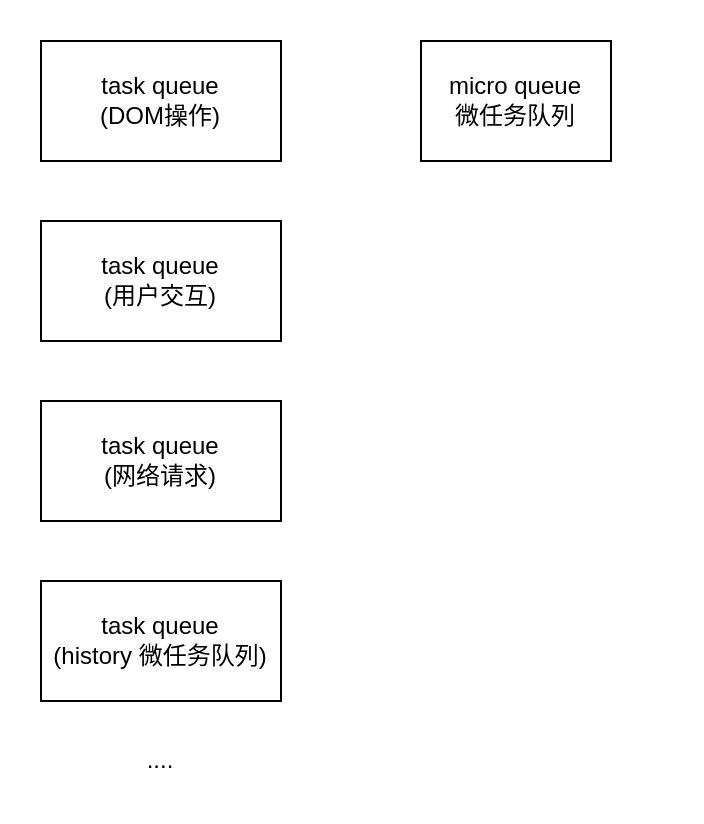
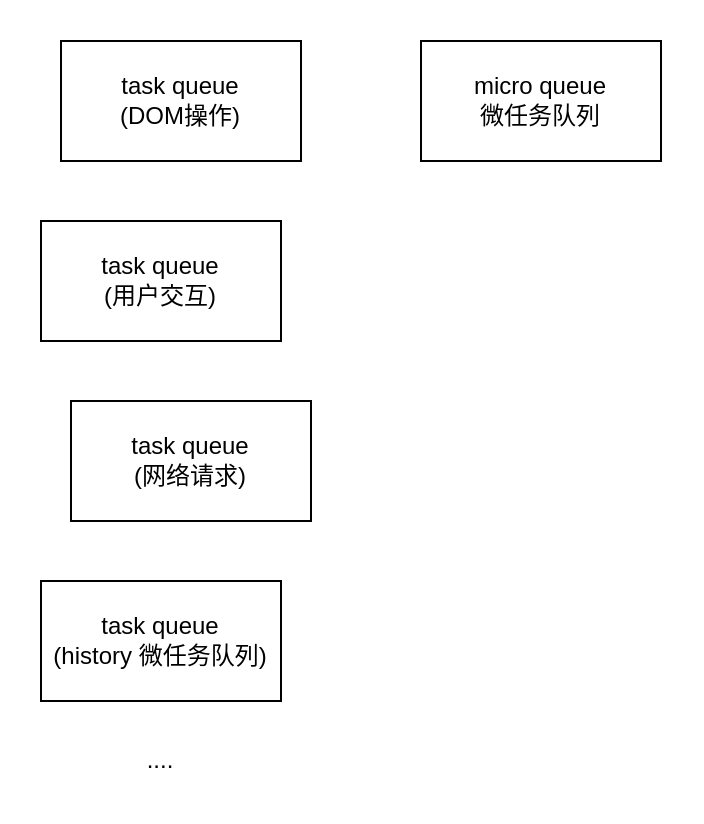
node "task queue (DOM操作)": moved (161, 101) -> (181, 101)
node "micro queue 微任务队列": size 190x120 -> 240x120
node "task queue (网络请求)": moved (161, 461) -> (191, 461)
